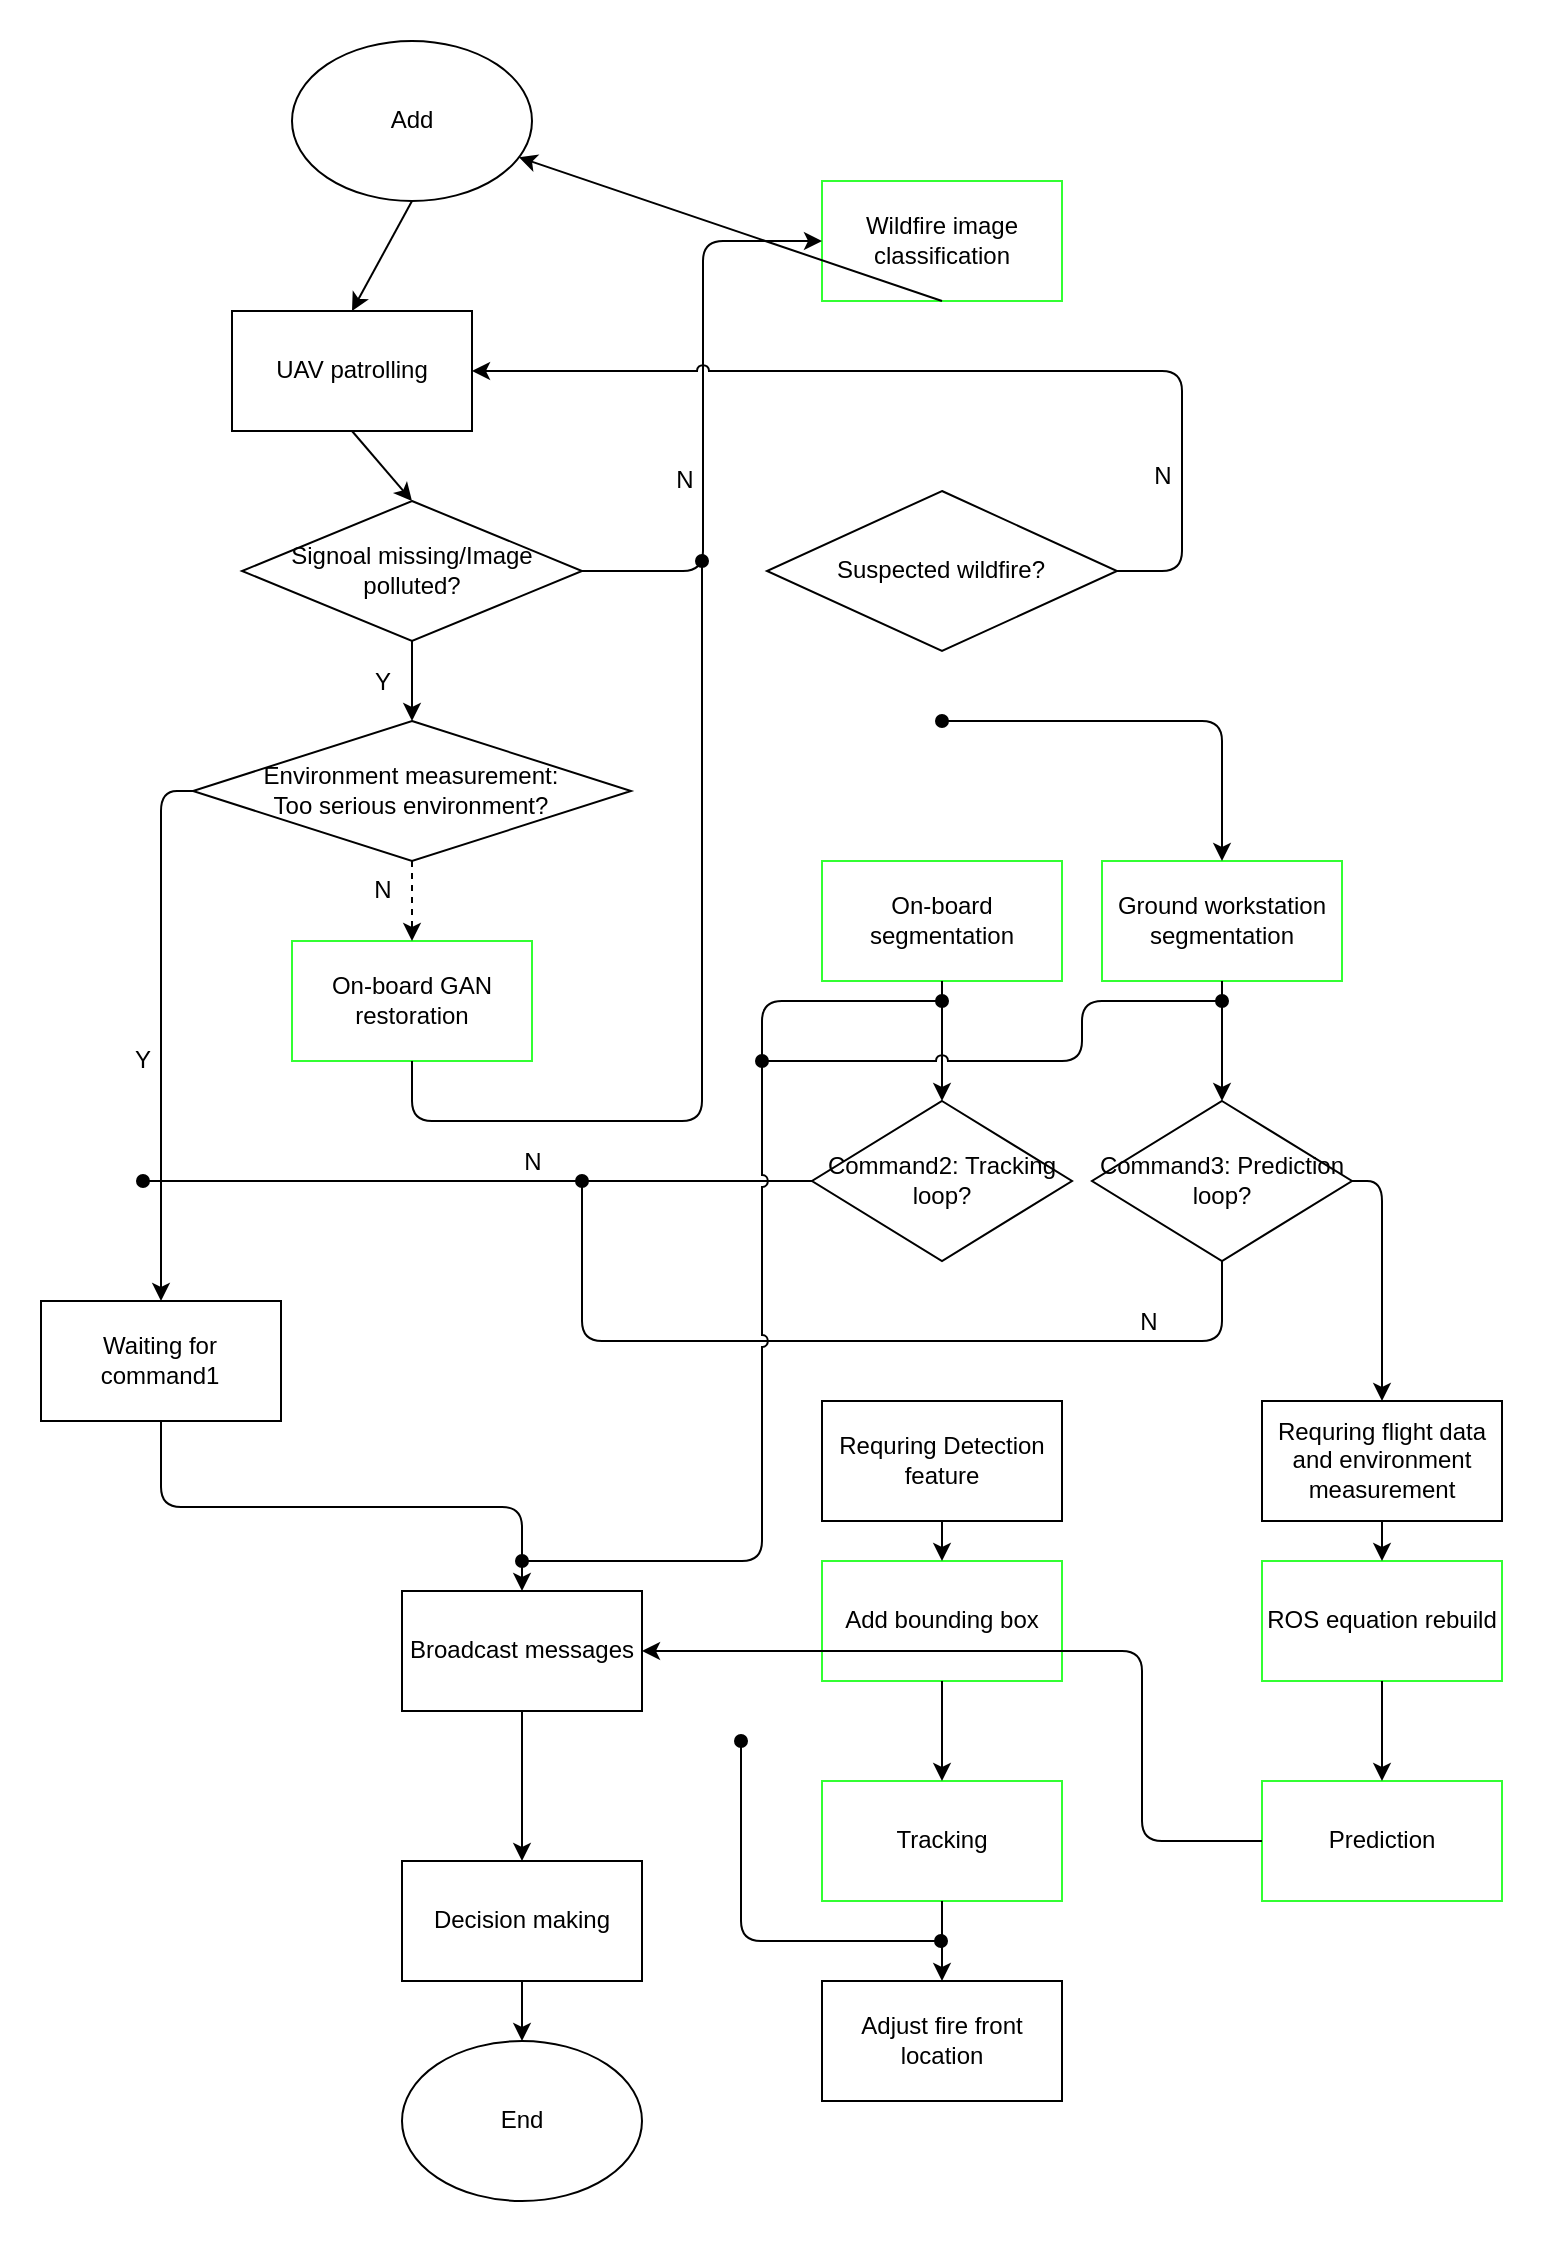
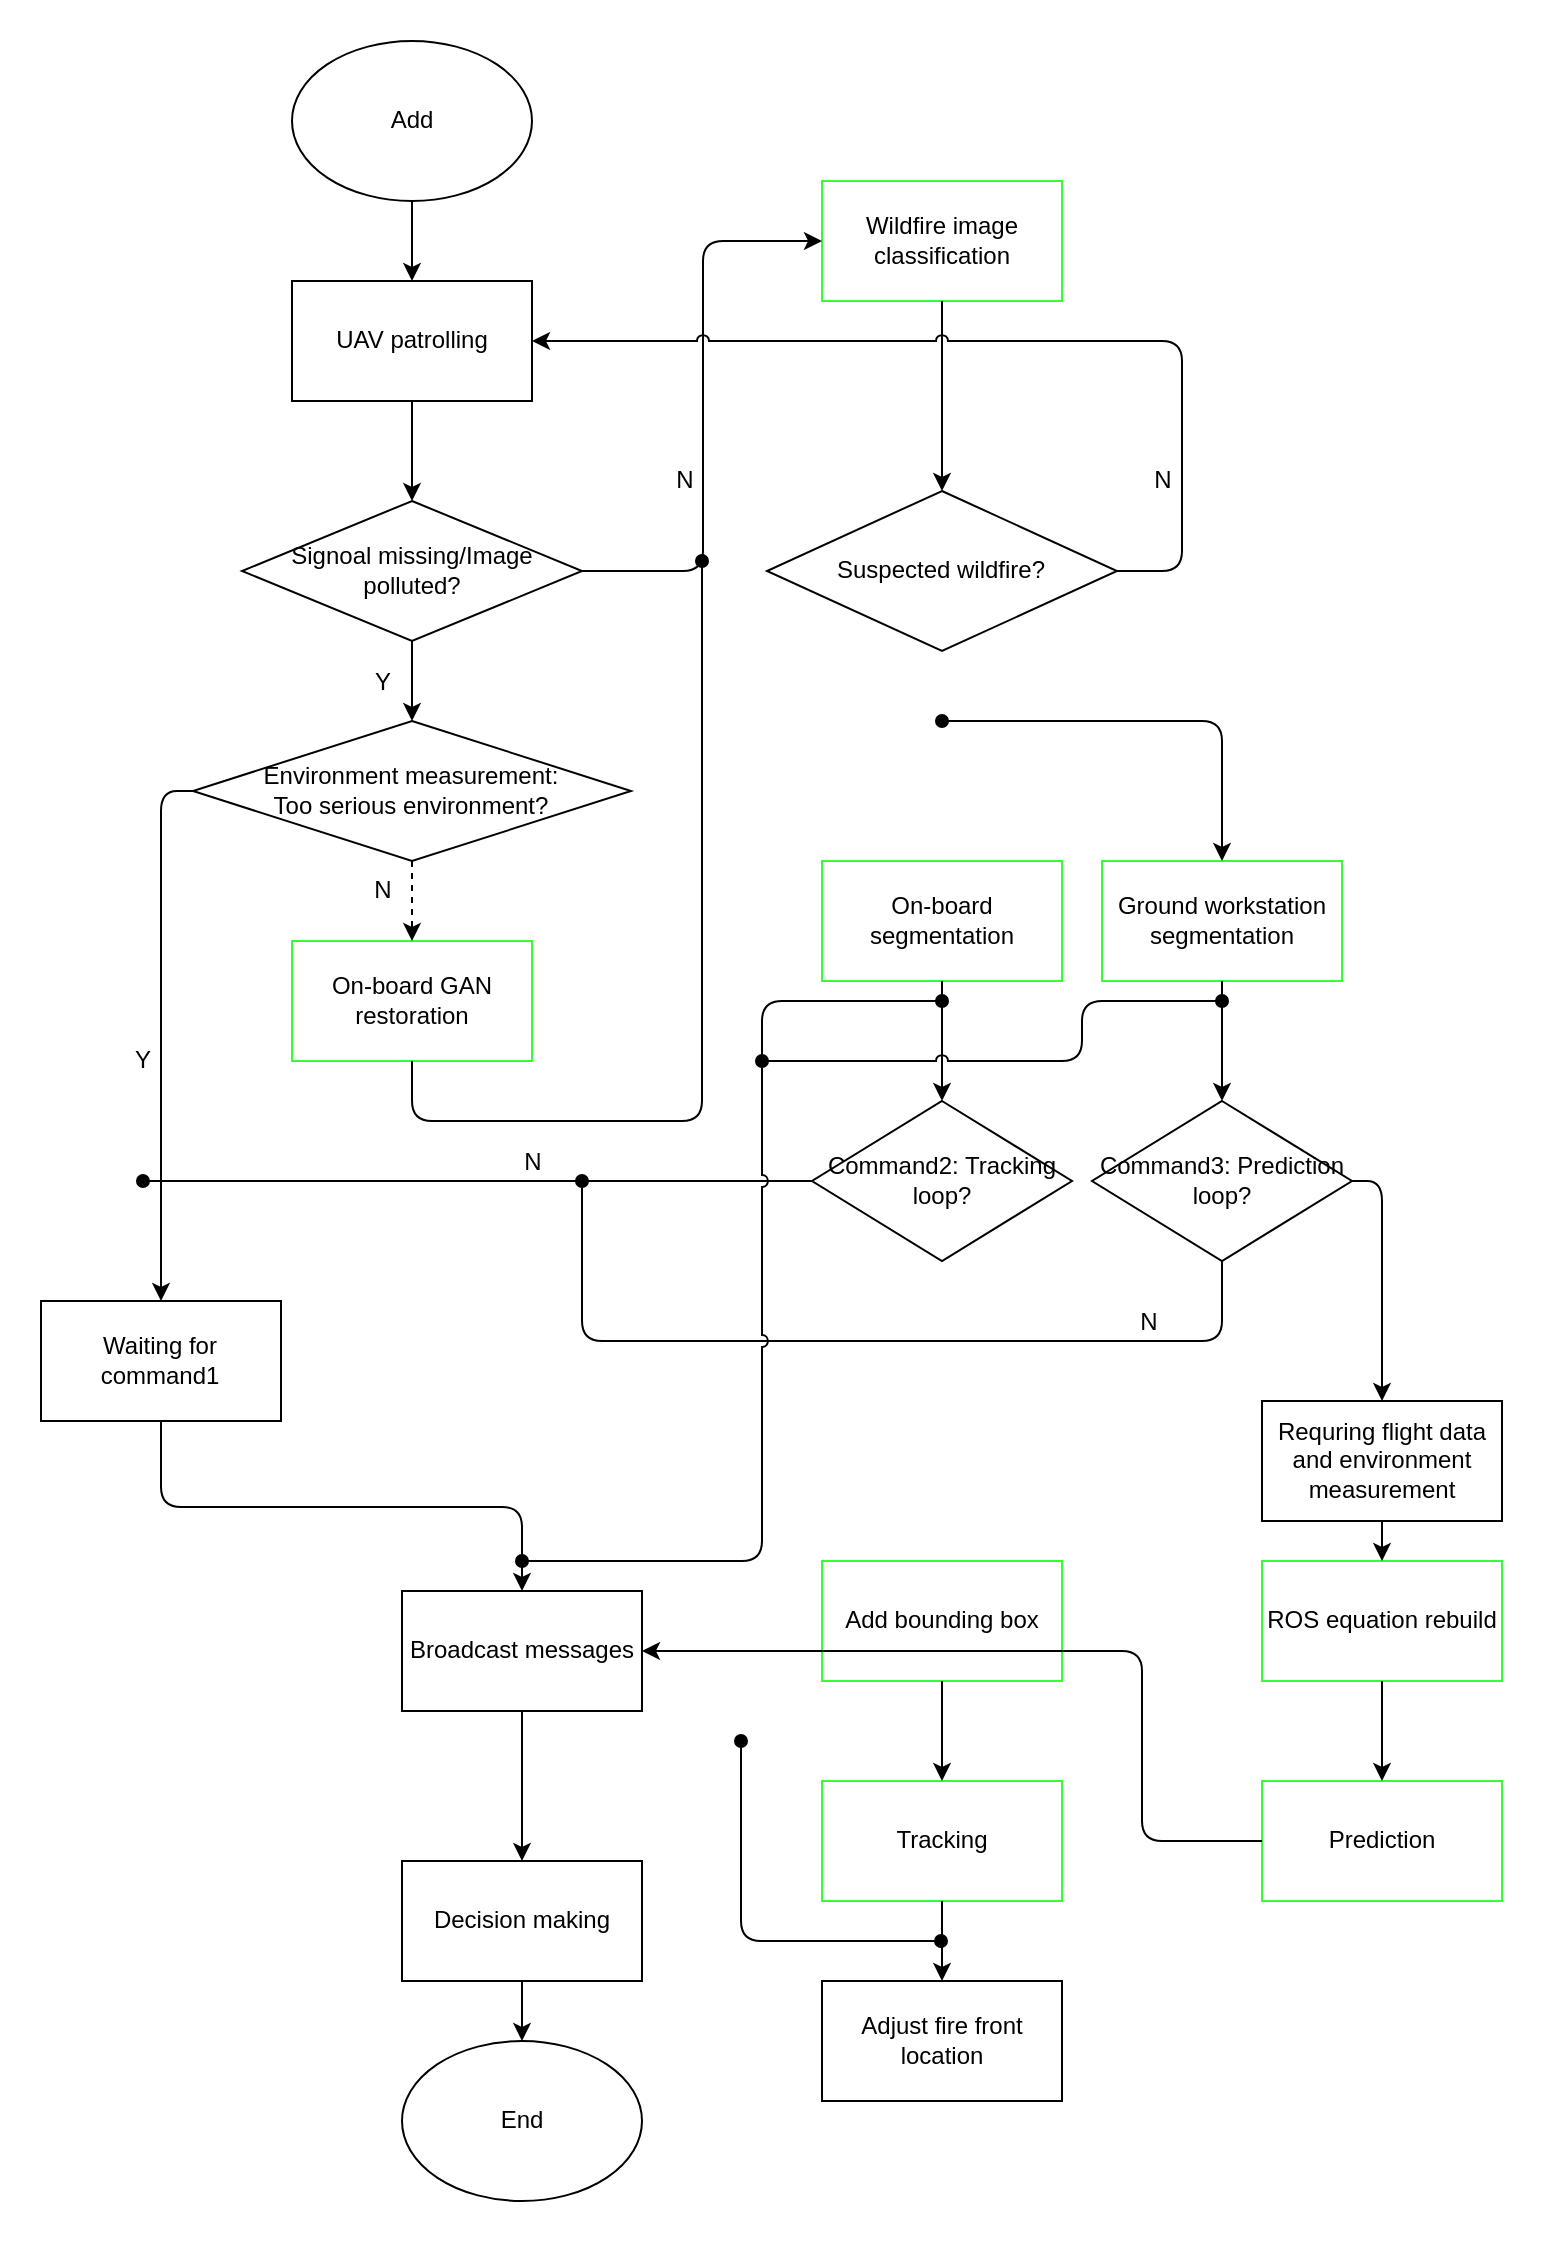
edge "Wildfire image classification" -> "Add": now "Wildfire image classification" -> "Suspected wildfire?"
node "UAV patrolling": moved (352, 371) -> (412, 341)
node "Requring Detection feature": removed
edge "Requring Detection feature" -> "Add bounding box": removed
